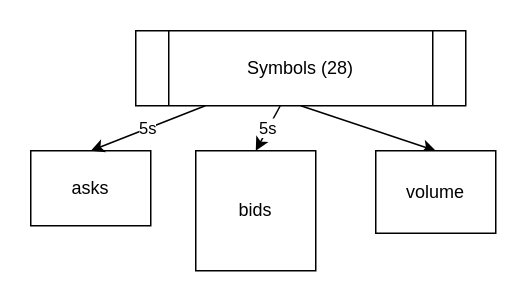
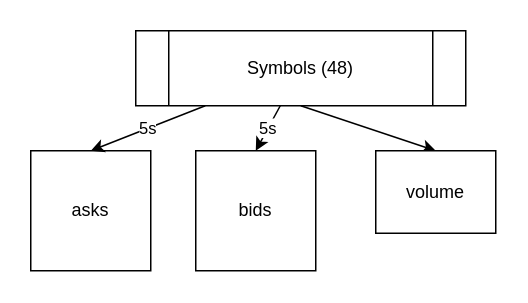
node "Symbols (28)": label "Symbols (28)" -> "Symbols (48)"
node "asks": size 120x75 -> 120x120
